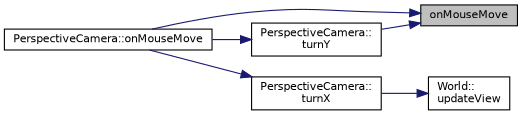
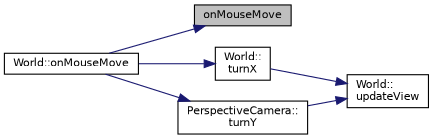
edge "PerspectiveCamera:: turnY" -> "onMouseMove": now "PerspectiveCamera:: turnY" -> "World:: updateView"
node "PerspectiveCamera::onMouseMove": label "PerspectiveCamera::onMouseMove" -> "World::onMouseMove"
node "PerspectiveCamera:: turnX": label "PerspectiveCamera:: turnX" -> "World:: turnX"
